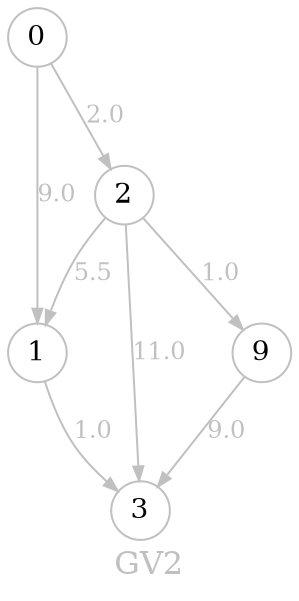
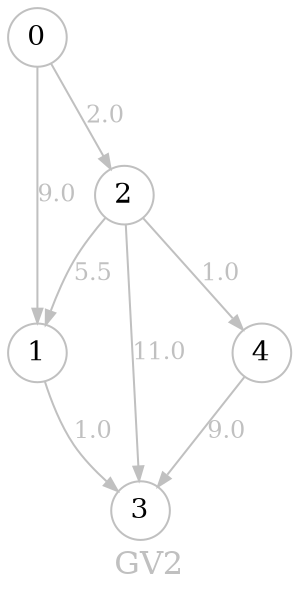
node "9": label "9" -> "4"
